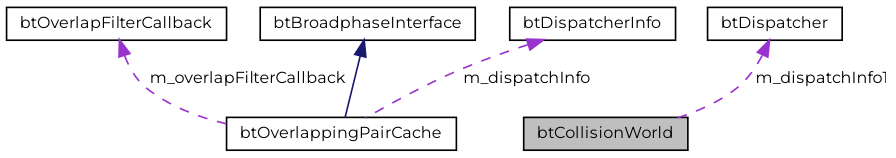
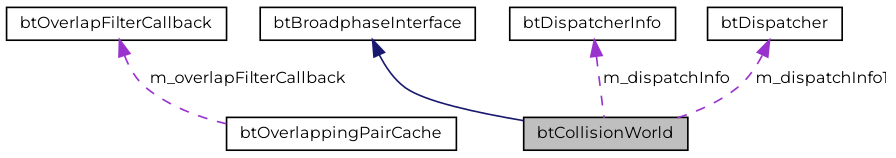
edge "btOverlappingPairCache" -> "btDispatcherInfo": now "btCollisionWorld" -> "btDispatcherInfo"
edge "btOverlappingPairCache" -> "btBroadphaseInterface": now "btCollisionWorld" -> "btBroadphaseInterface"
